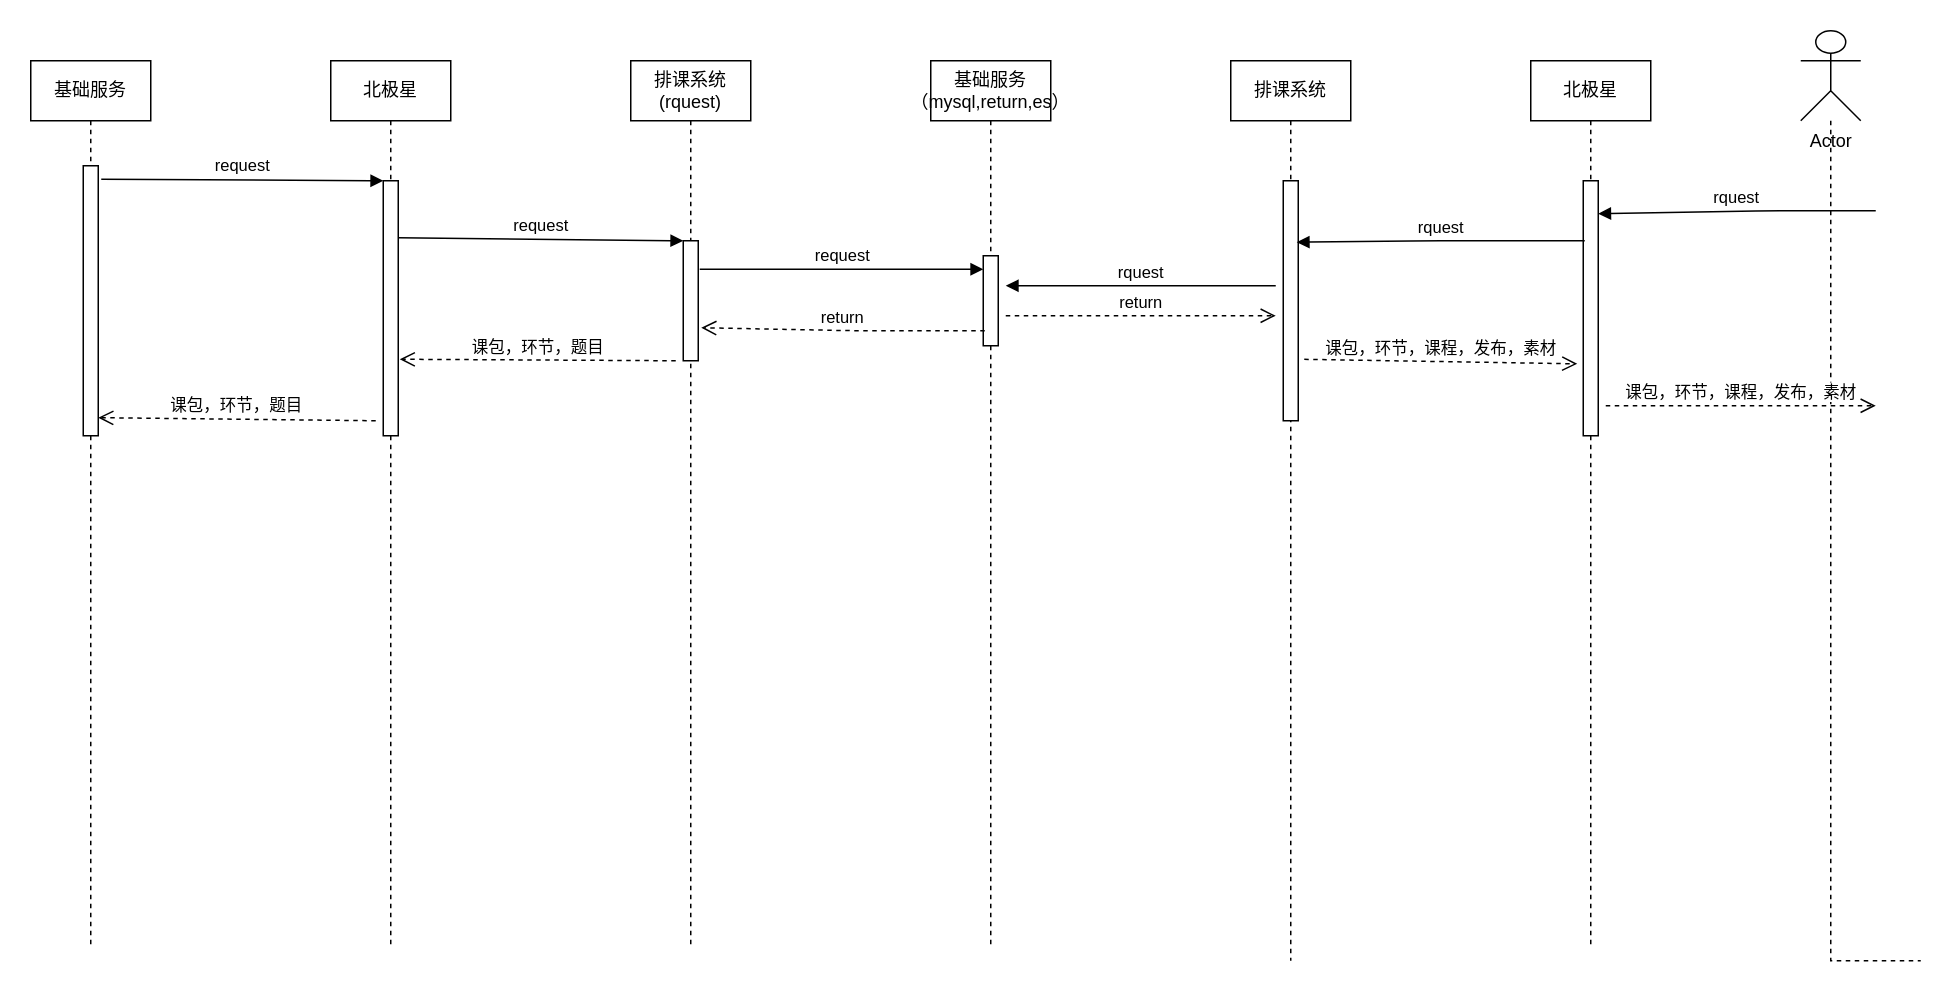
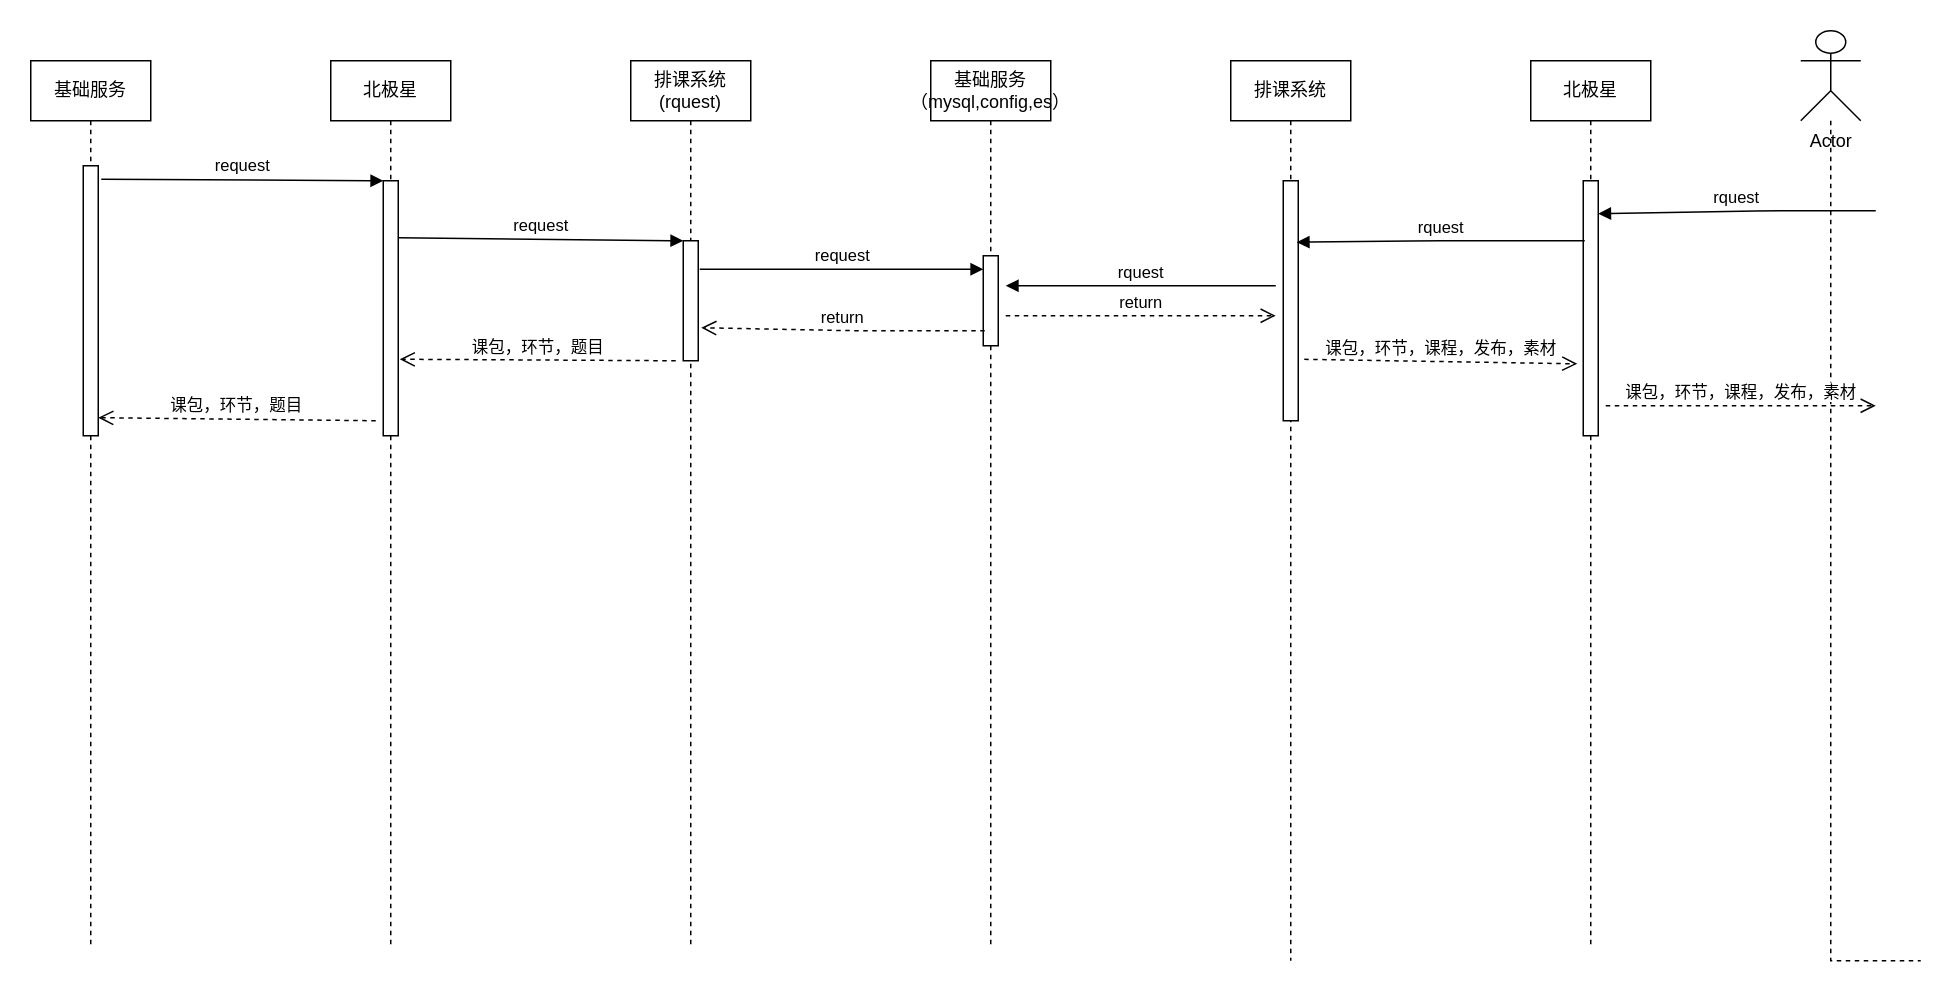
node "基础服务（mysql,return,es）": label "基础服务（mysql,return,es）" -> "基础服务（mysql,config,es）"
